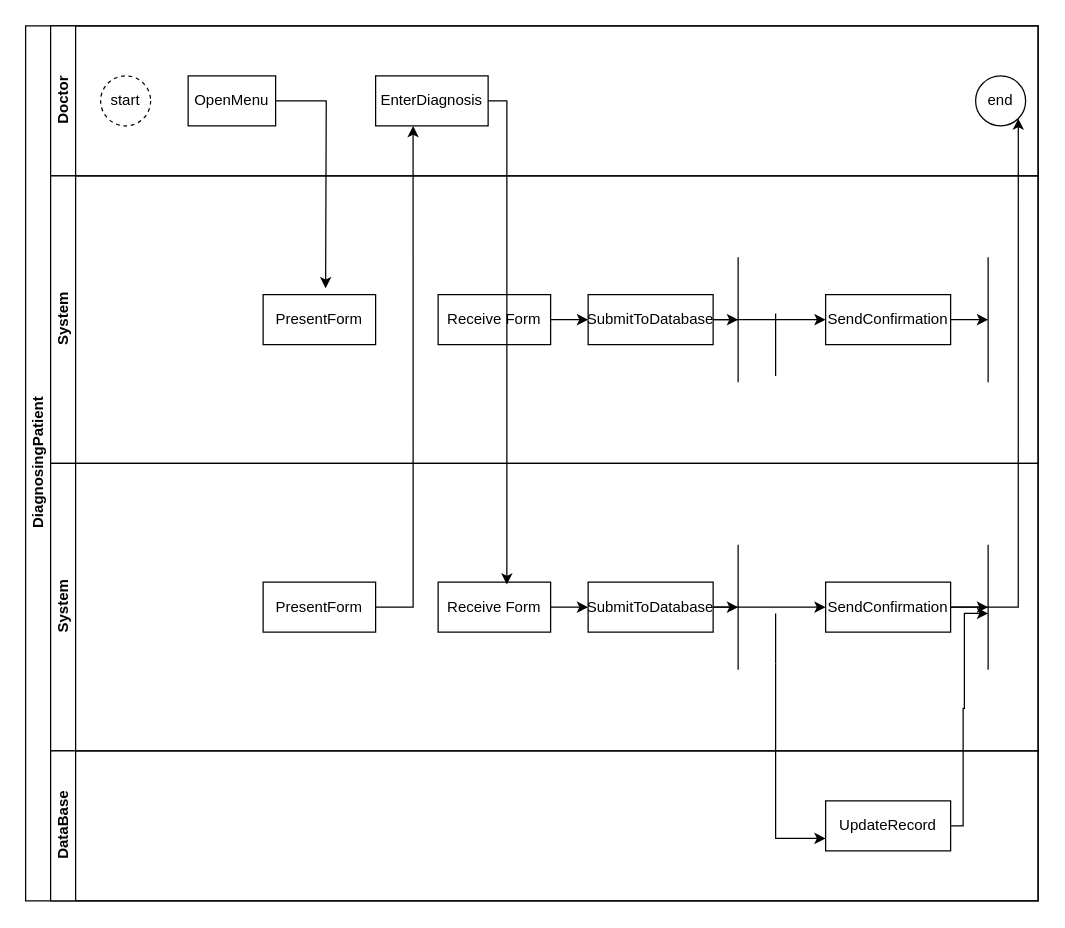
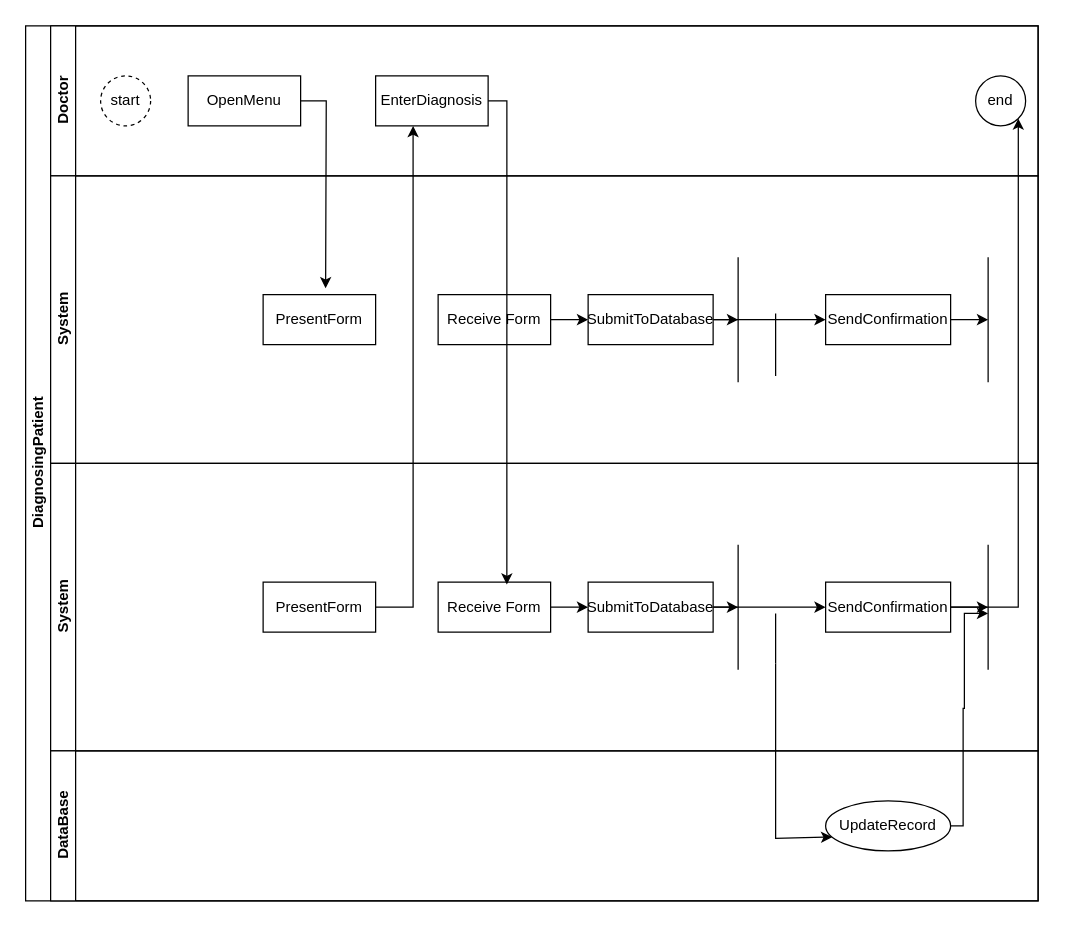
node "OpenMenu": size 88x50 -> 113x50
node "UpdateRecord": shape rectangle -> ellipse
